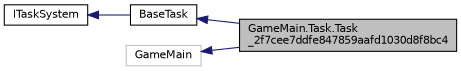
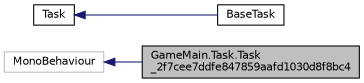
node "ITaskSystem": label "ITaskSystem" -> "Task"
edge "GameMain.Task.Task _2f7cee7ddfe847859aafd1030d8f8bc4" -> "BaseTask": removed
node "GameMain": label "GameMain" -> "MonoBehaviour"
